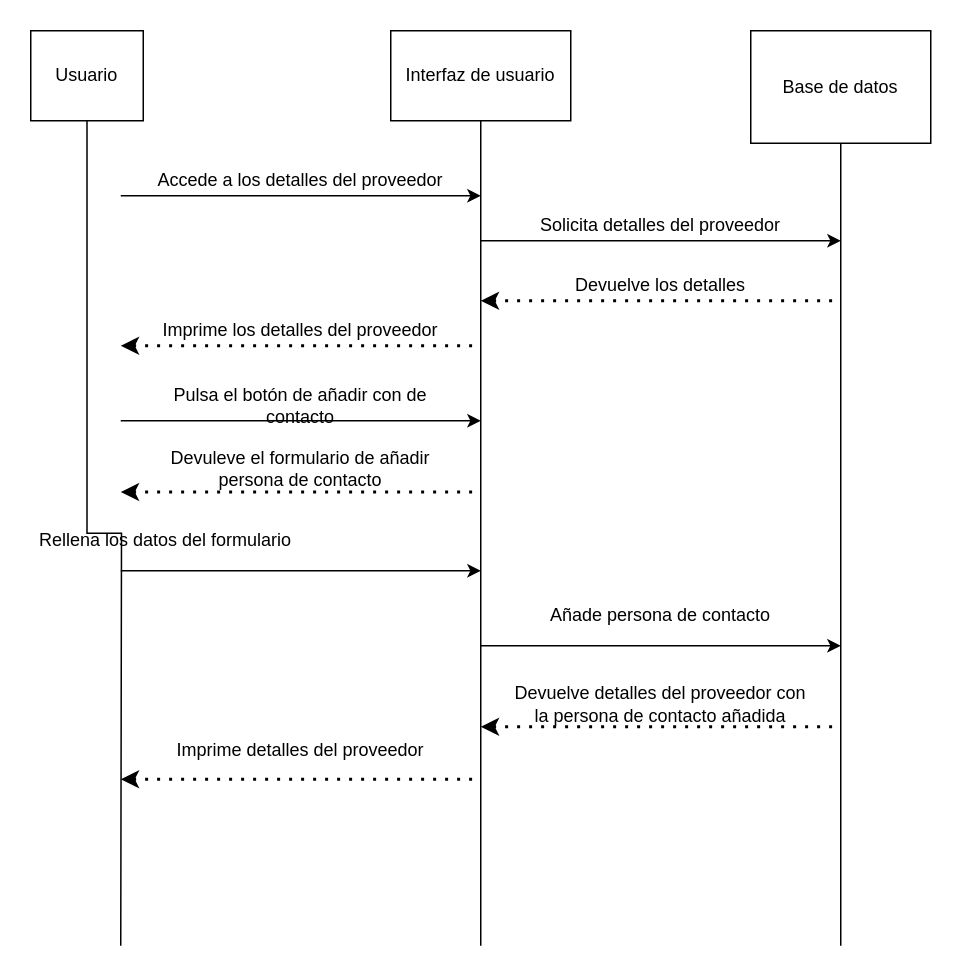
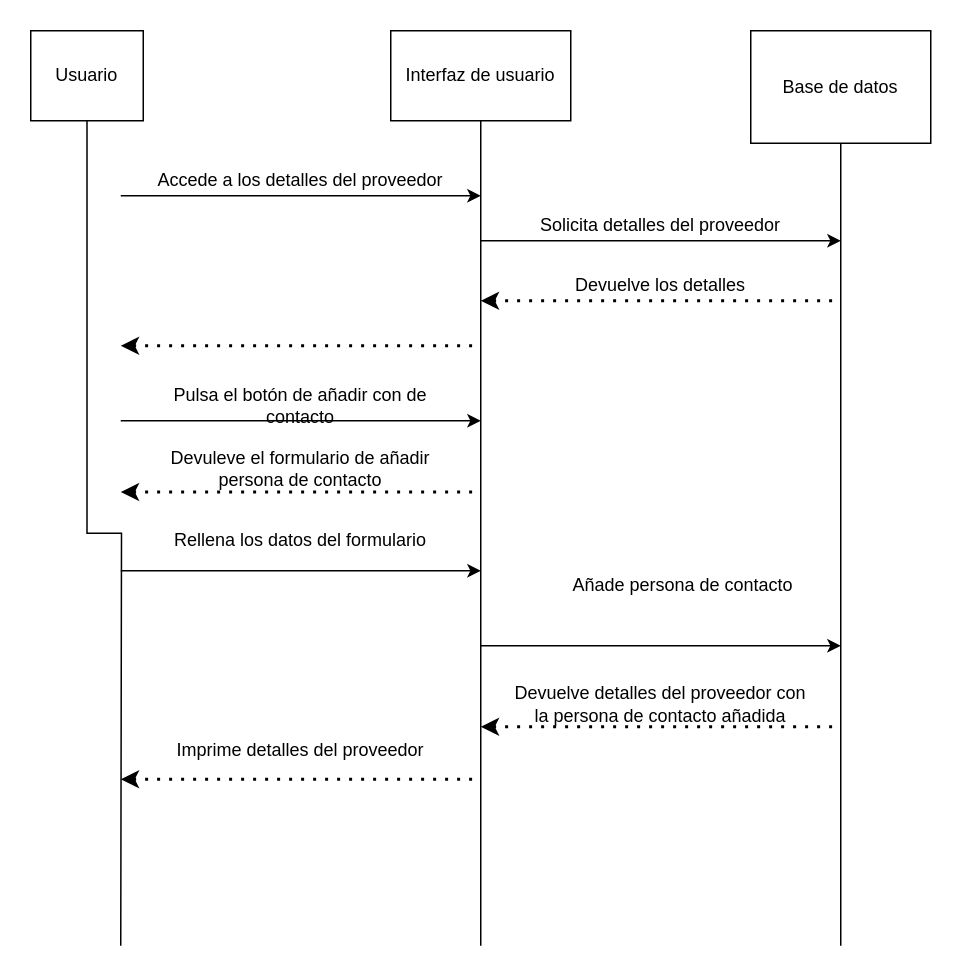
node "Imprime los detalles del proveedor": removed
node "Rellena los datos del formulario": moved (166, 541) -> (301, 541)
node "Añade persona de contacto": moved (661, 616) -> (683, 586)
